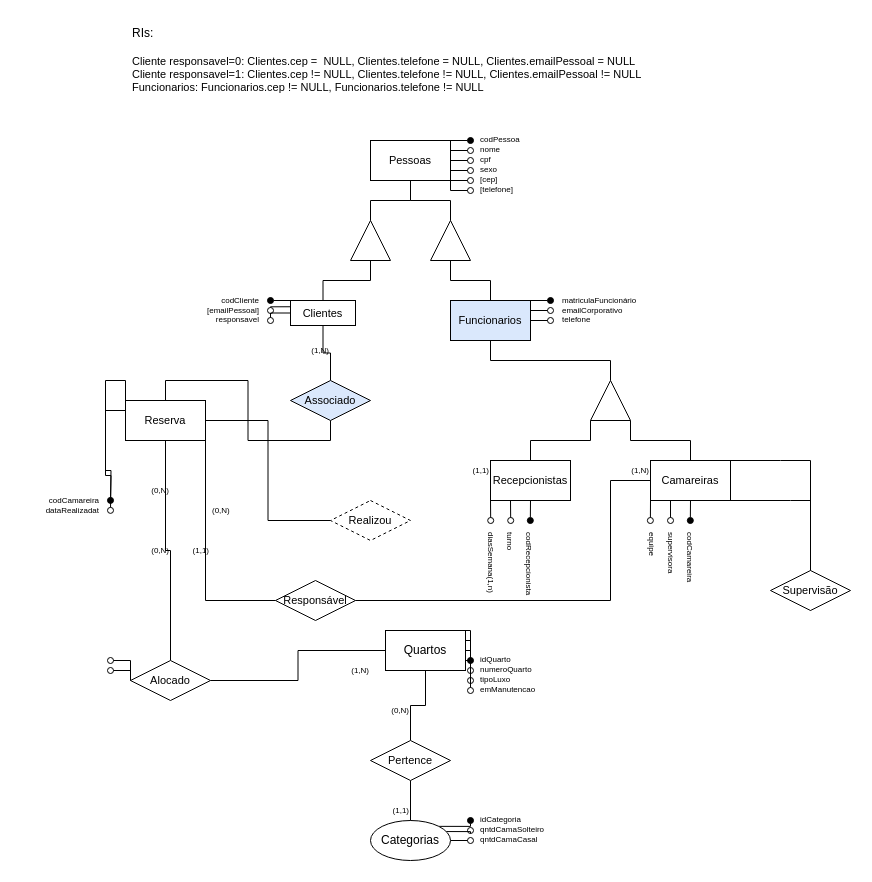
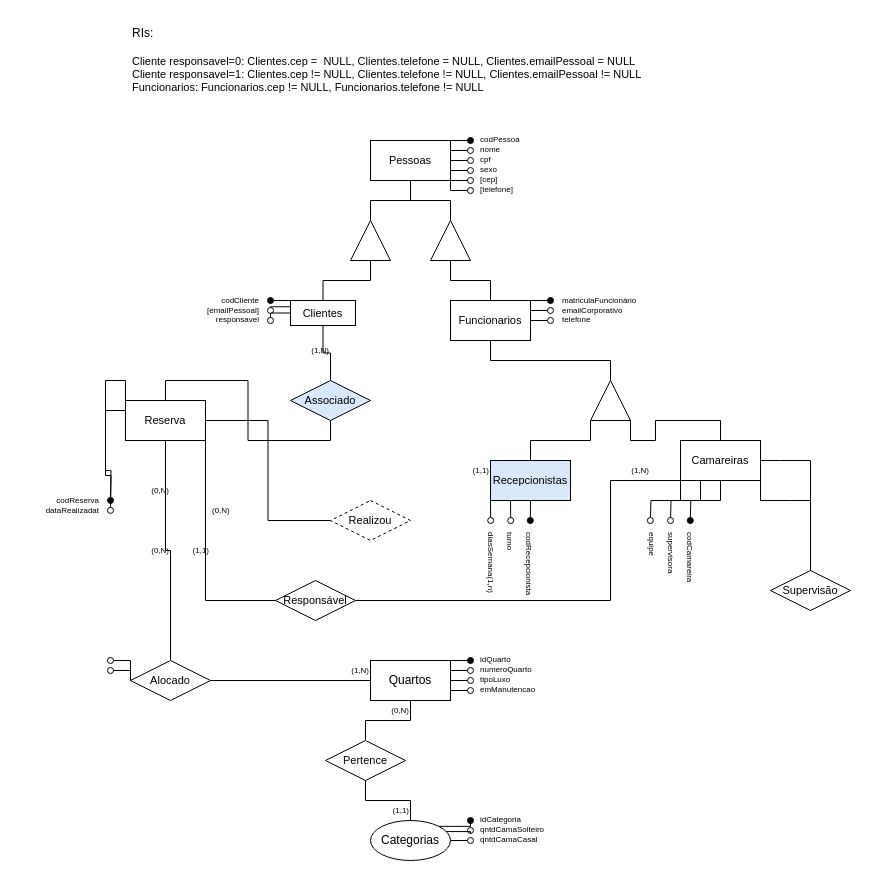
node "Funcionarios": fillcolor #dae8fc -> #ffffff
node "Recepcionistas": fillcolor #ffffff -> #dae8fc
node "Camareiras": moved (691, 481) -> (721, 461)
node "codCamareira dataRealizadat": label "codCamareira dataRealizadat" -> "codReserva dataRealizadat"
node "Quartos": moved (426, 651) -> (411, 681)
node "Pertence": moved (411, 761) -> (366, 761)
